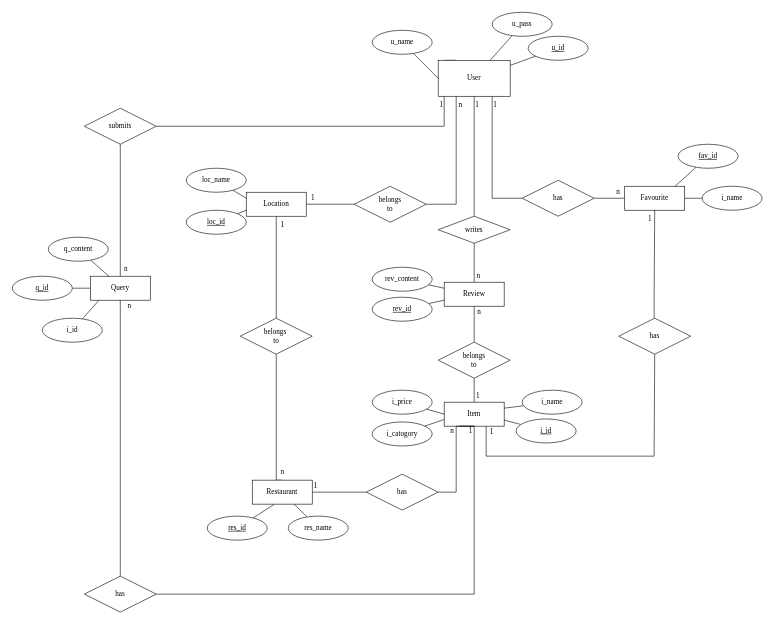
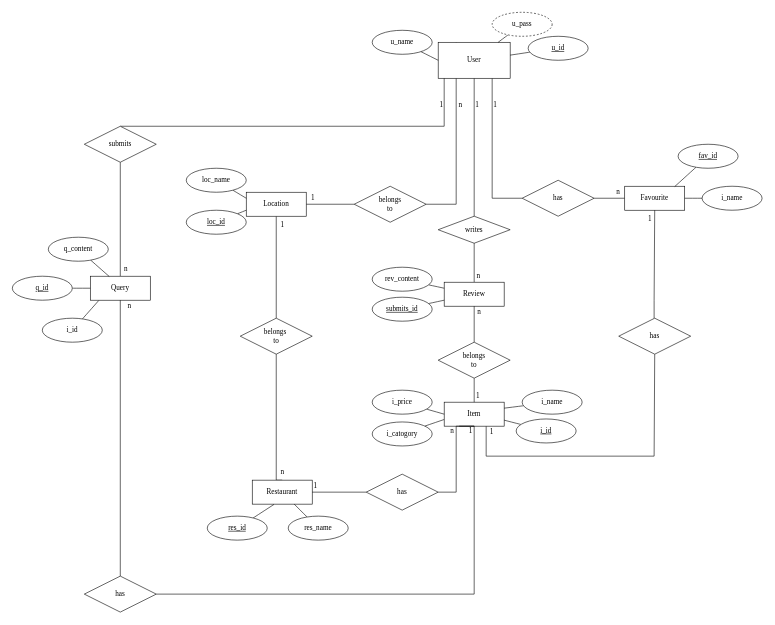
node "u_pass": style solid -> dashed
node "User": moved (474, 78) -> (474, 60)
node "submits": moved (120, 126) -> (120, 144)
node "rev_id": label "rev_id" -> "submits_id"
